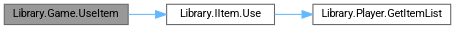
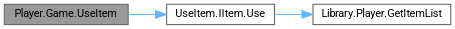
node "Library.Game.UseItem": label "Library.Game.UseItem" -> "Player.Game.UseItem"
node "Library.IItem.Use": label "Library.IItem.Use" -> "UseItem.IItem.Use"
